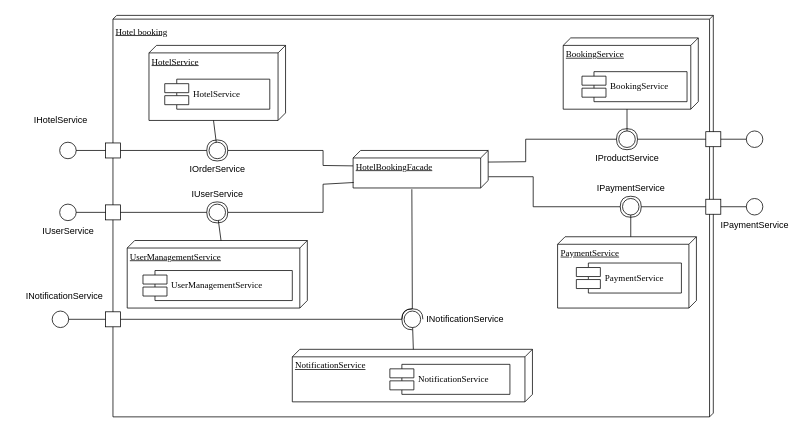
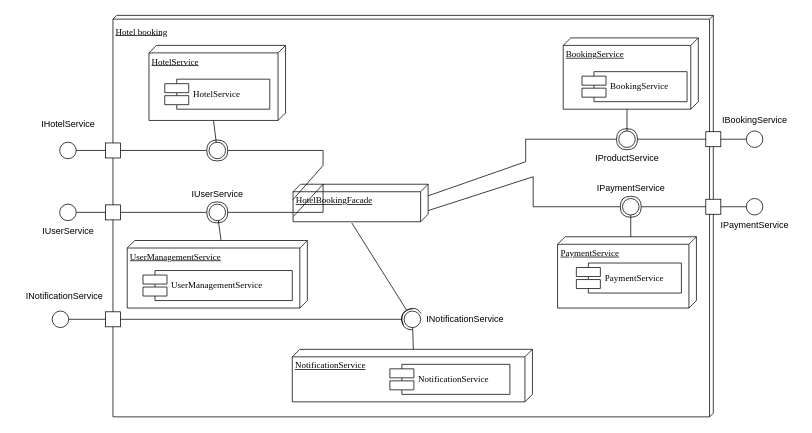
node "IHotelService": moved (60, 120) -> (68, 124)
node "IBookingService": added
node "IOrderService": removed
node "HotelBookingFacade": moved (420, 169) -> (360, 203)
